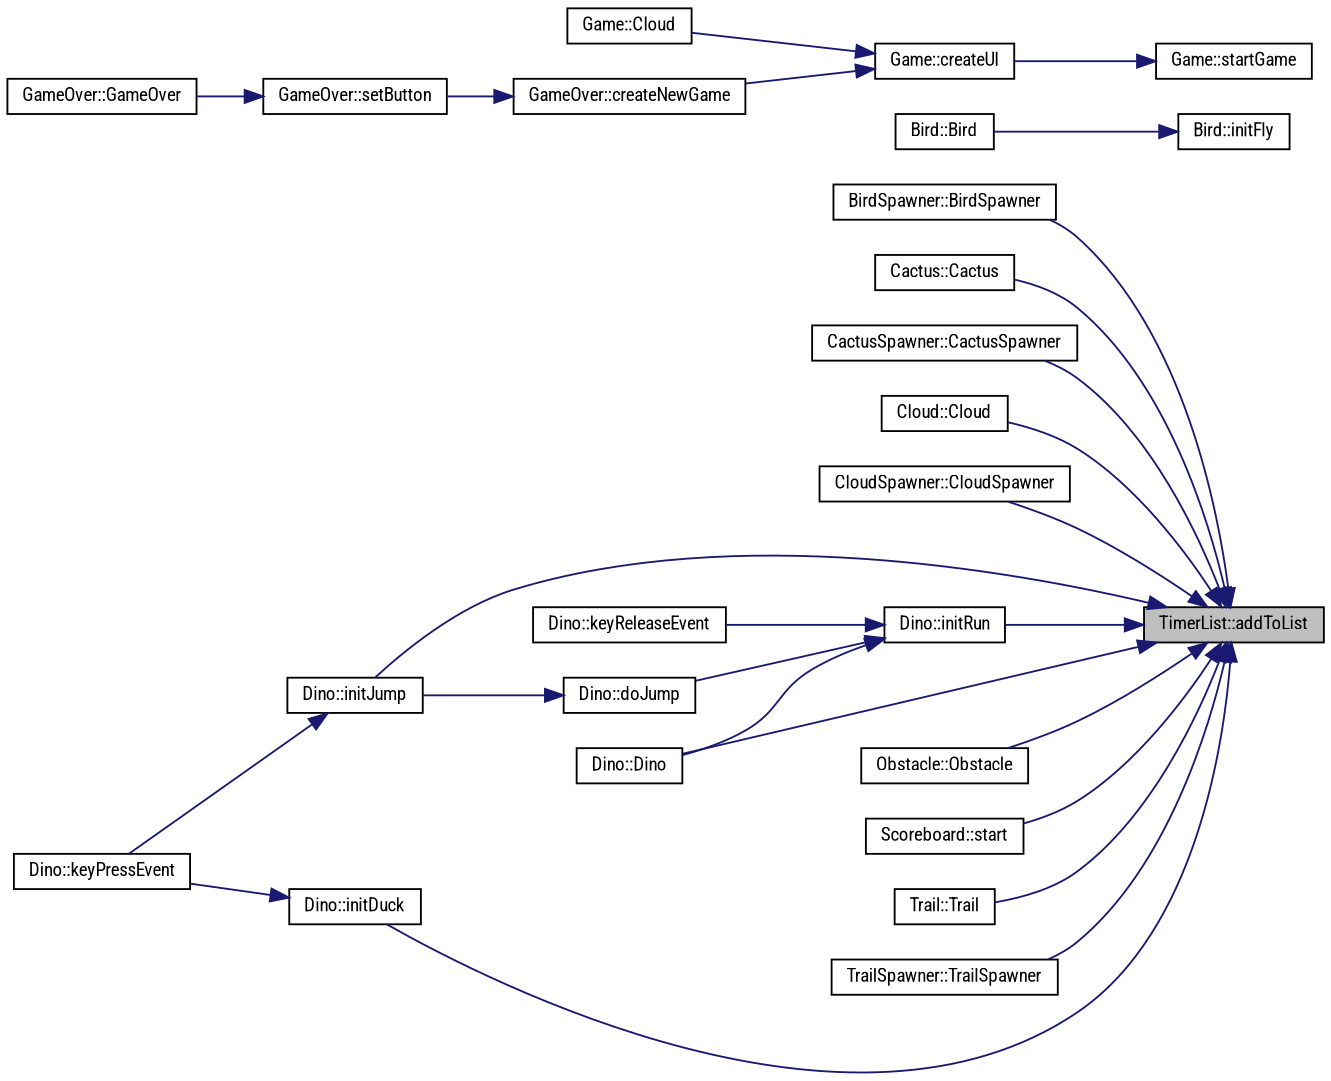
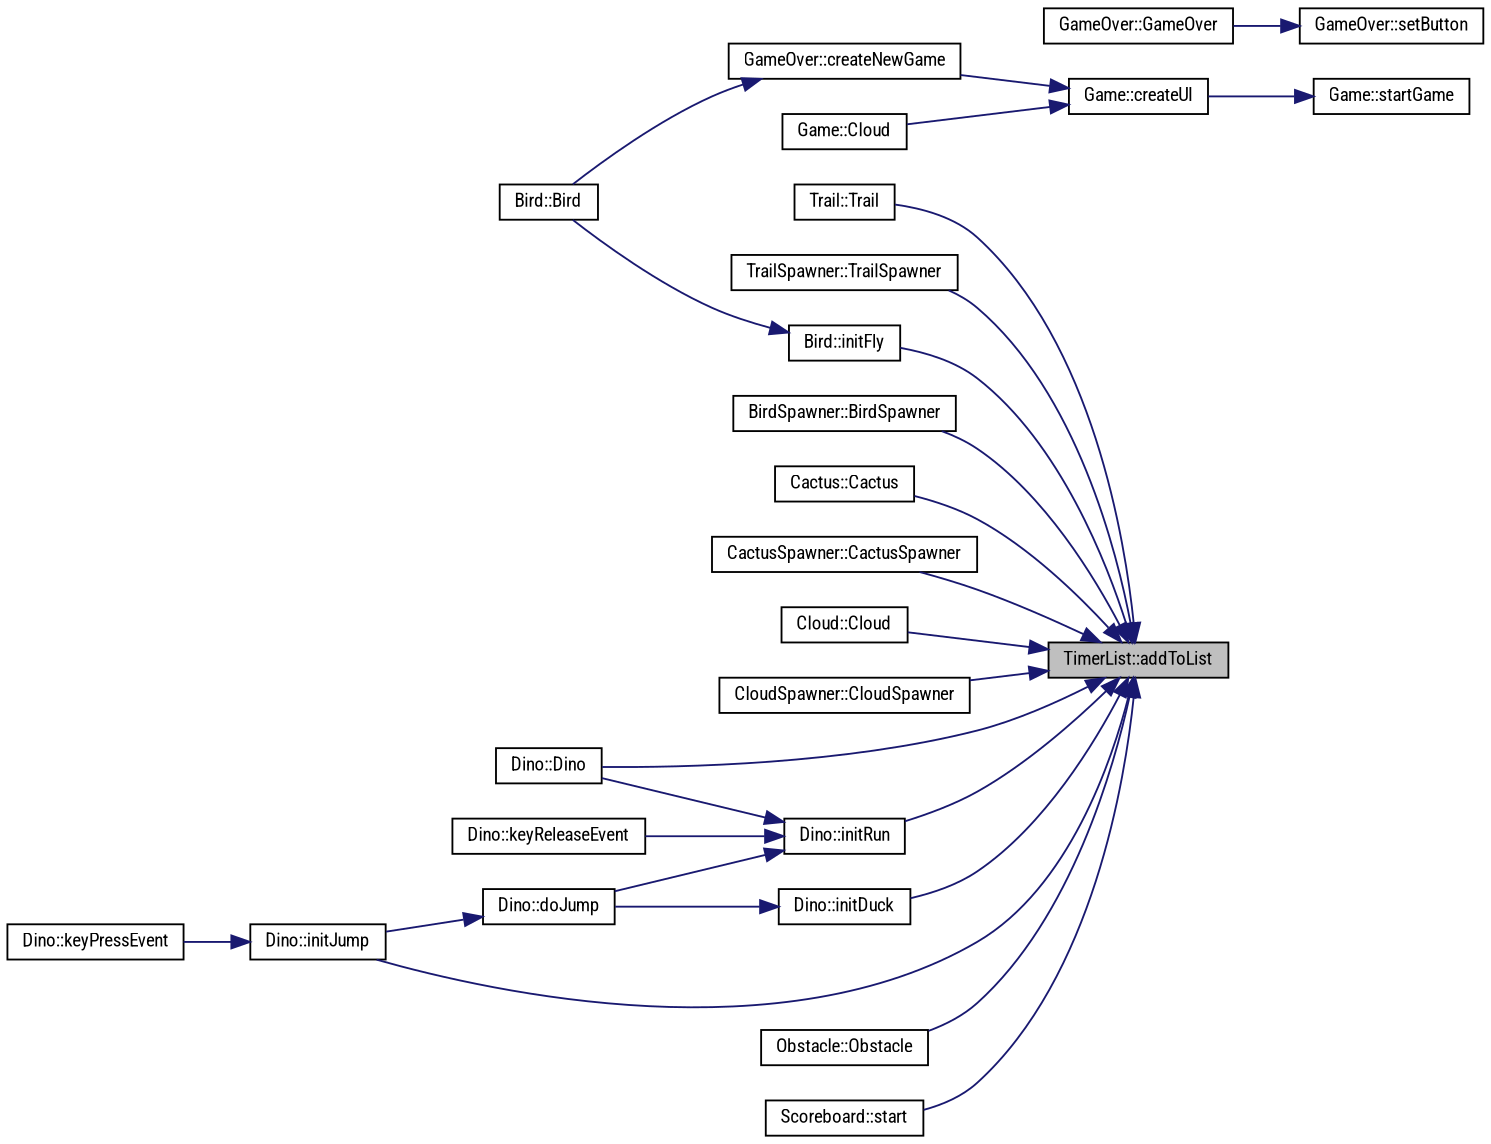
edge "GameOver::setButton" -> "GameOver::createNewGame": now "Bird::Bird" -> "GameOver::createNewGame"
edge "Bird::initFly" -> "TimerList::addToList": added
edge "Dino::keyPressEvent" -> "Dino::initDuck": now "Dino::doJump" -> "Dino::initDuck"
